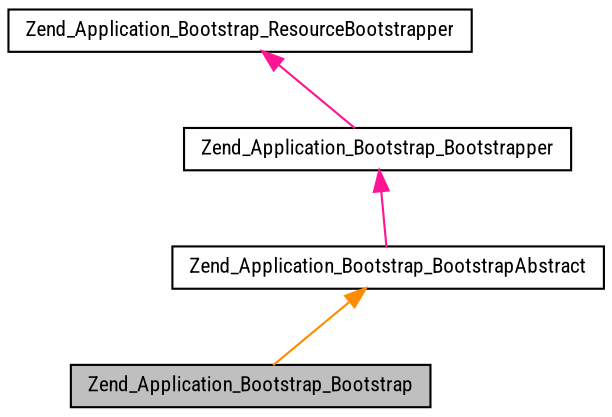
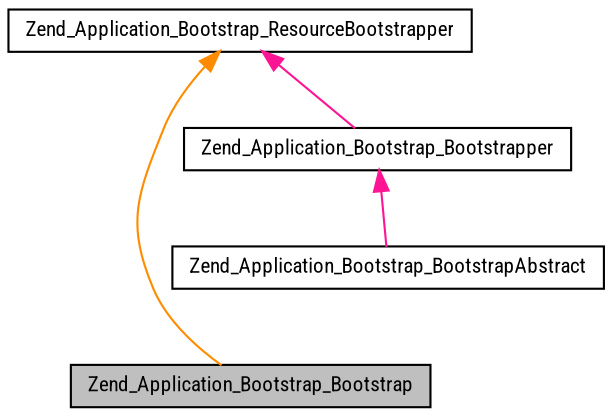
edge "Zend_Application_Bootstrap_Bootstrap" -> "Zend_Application_Bootstrap_BootstrapAbstract": now "Zend_Application_Bootstrap_Bootstrap" -> "Zend_Application_Bootstrap_ResourceBootstrapper"
